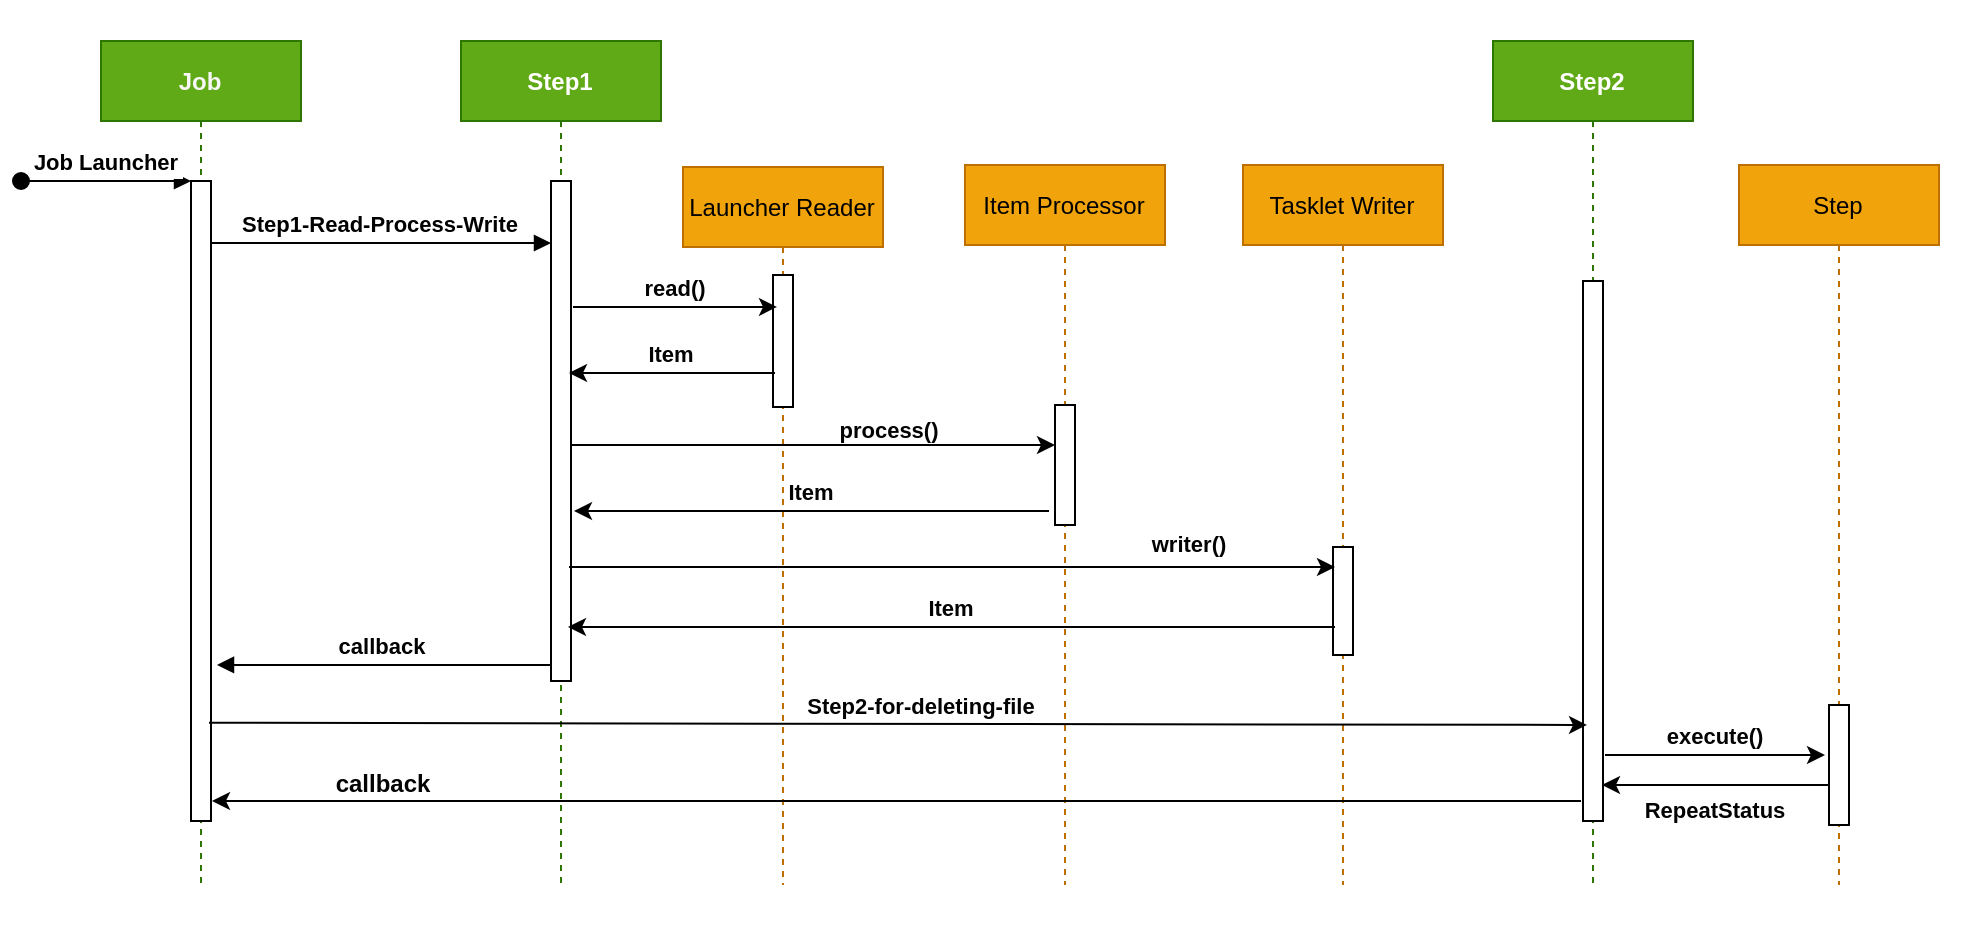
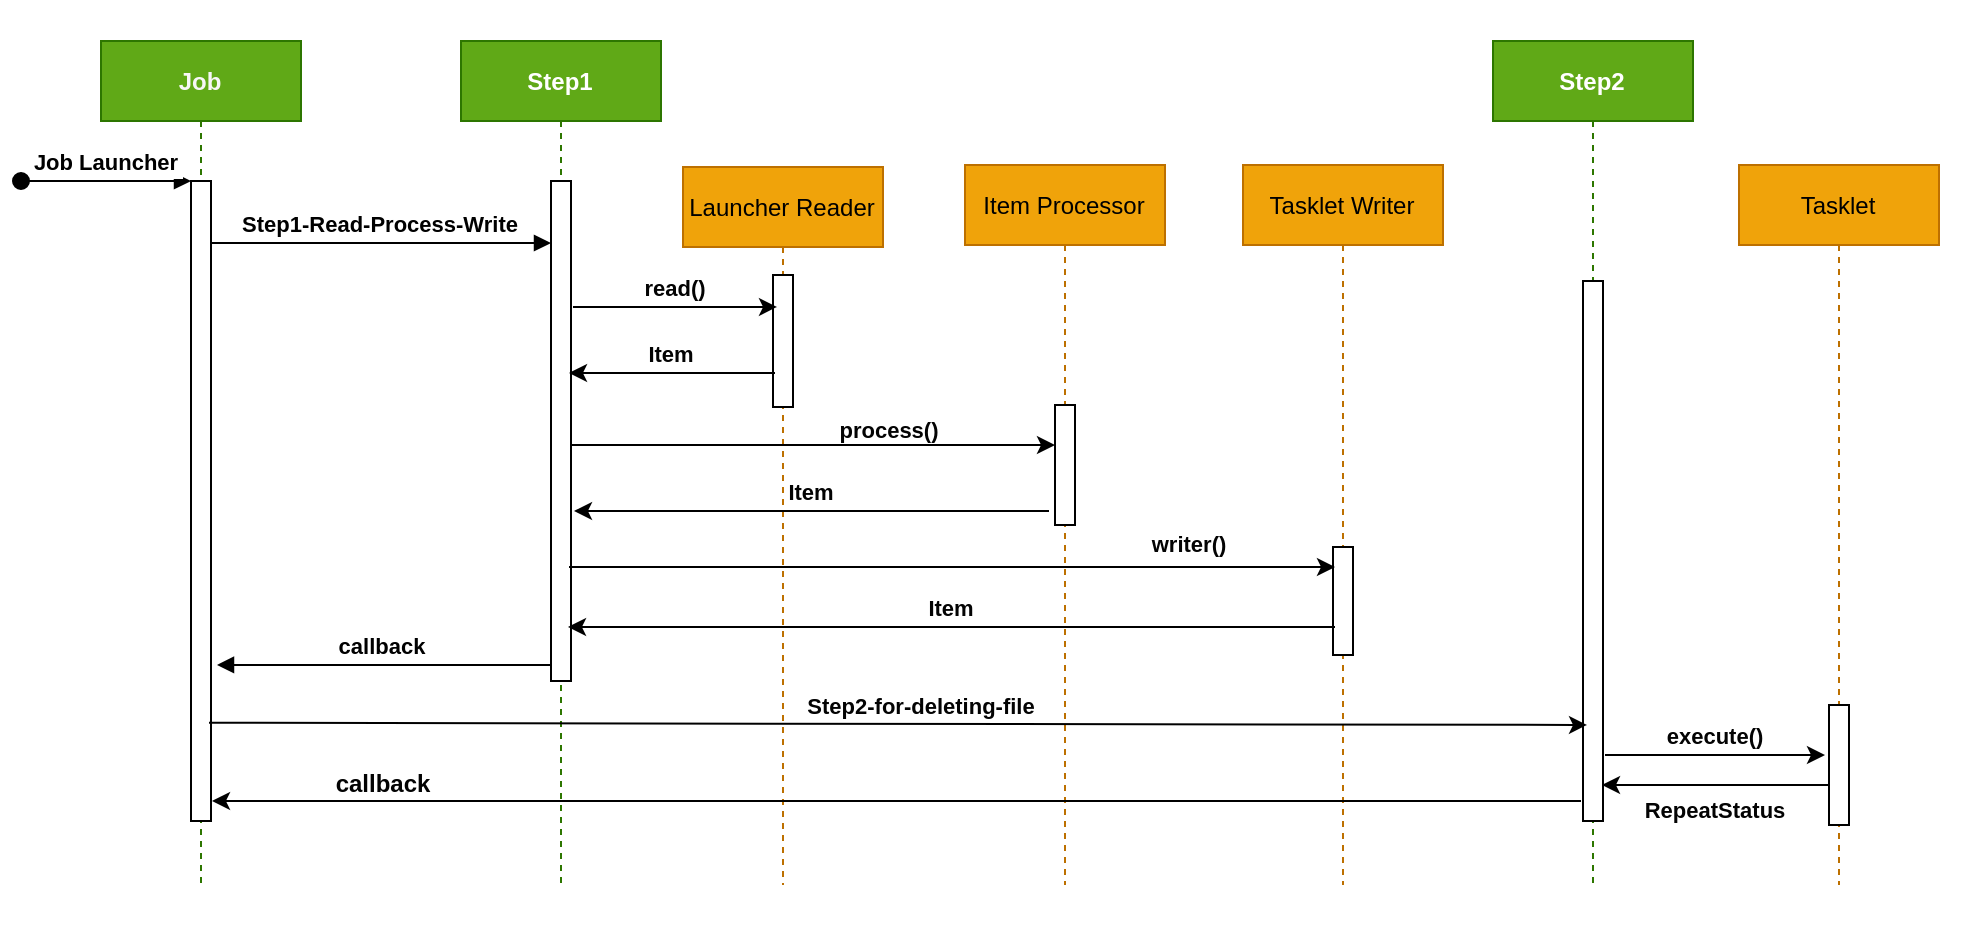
node "Step": label "Step" -> "Tasklet"
